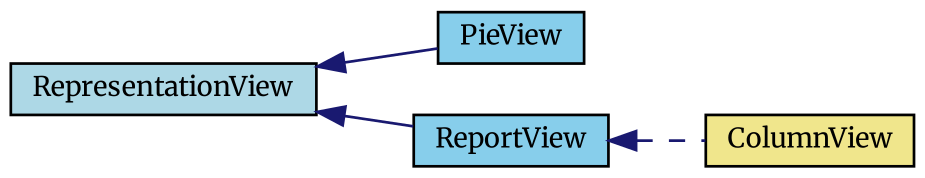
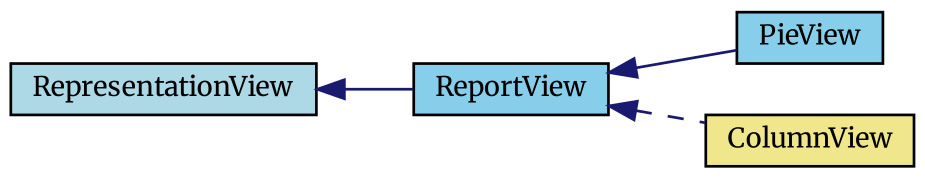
edge "PieView" -> "RepresentationView": now "PieView" -> "ReportView"
